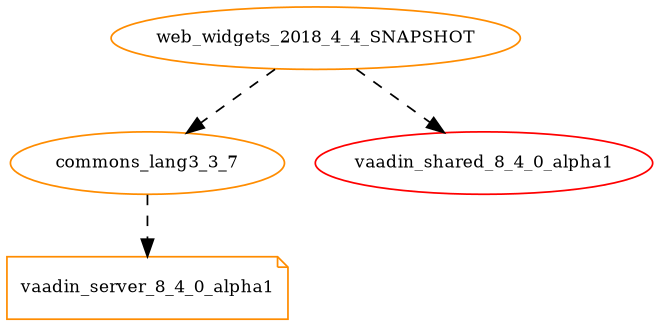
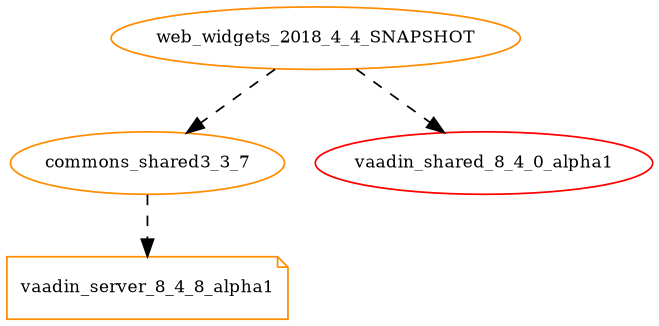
node "commons_lang3_3_7": label "commons_lang3_3_7" -> "commons_shared3_3_7"
node "vaadin_server_8_4_0_alpha1": label "vaadin_server_8_4_0_alpha1" -> "vaadin_server_8_4_8_alpha1"
